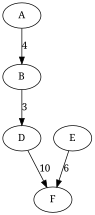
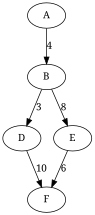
edge "B" -> "E": added, label "8"
